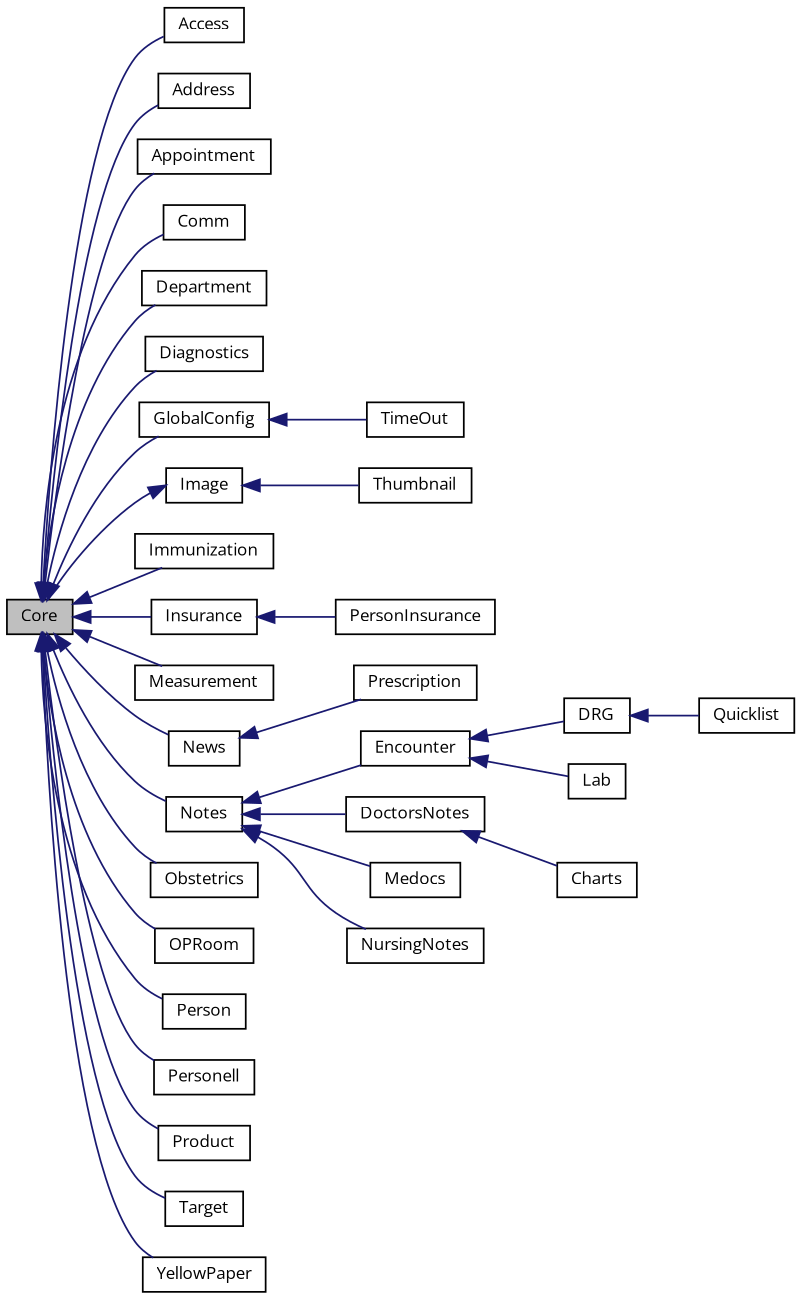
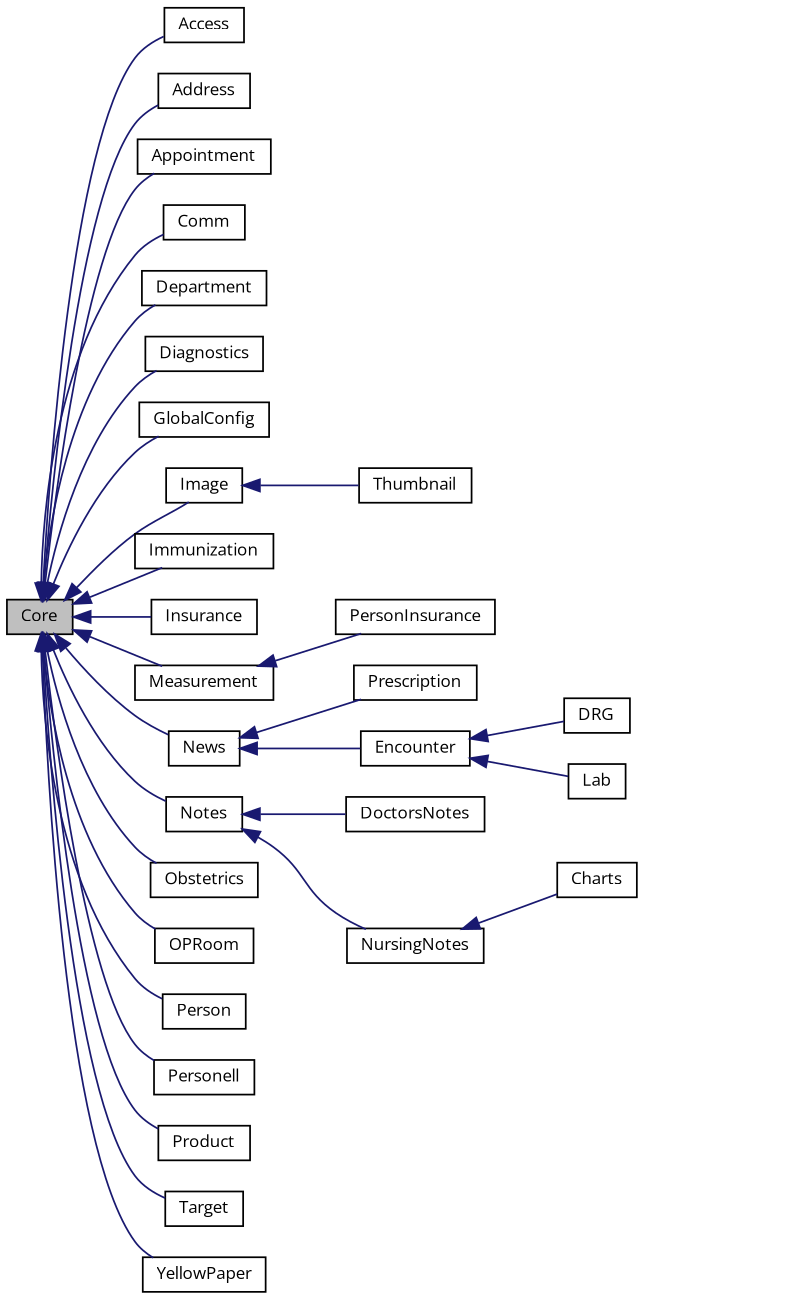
node "TimeOut": removed
edge "Core" -> "Image": reversed
edge "PersonInsurance" -> "Insurance": now "PersonInsurance" -> "Measurement"
node "Quicklist": removed
edge "Encounter" -> "Notes": now "Encounter" -> "News"
edge "Charts" -> "DoctorsNotes": now "Charts" -> "NursingNotes"
node "Medocs": removed
